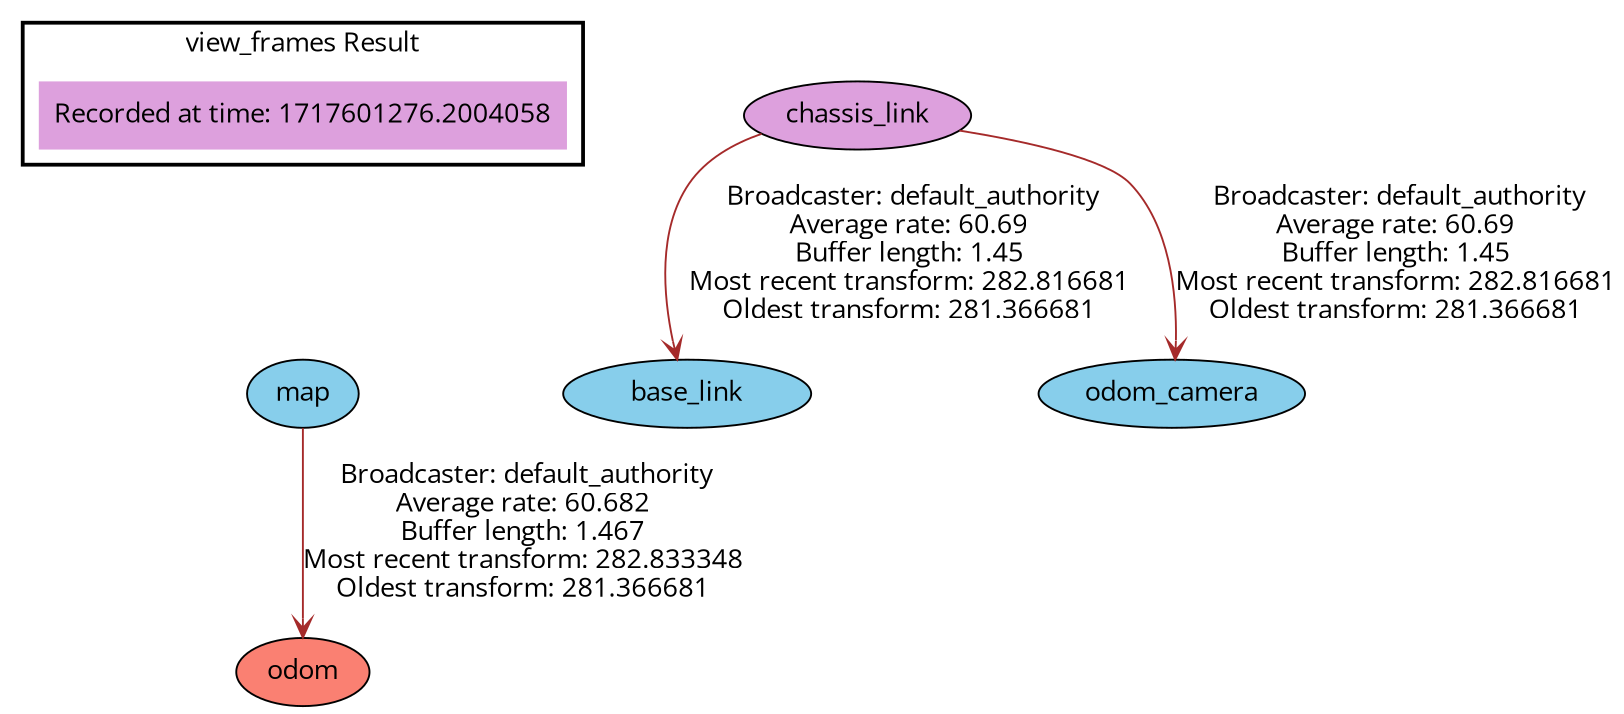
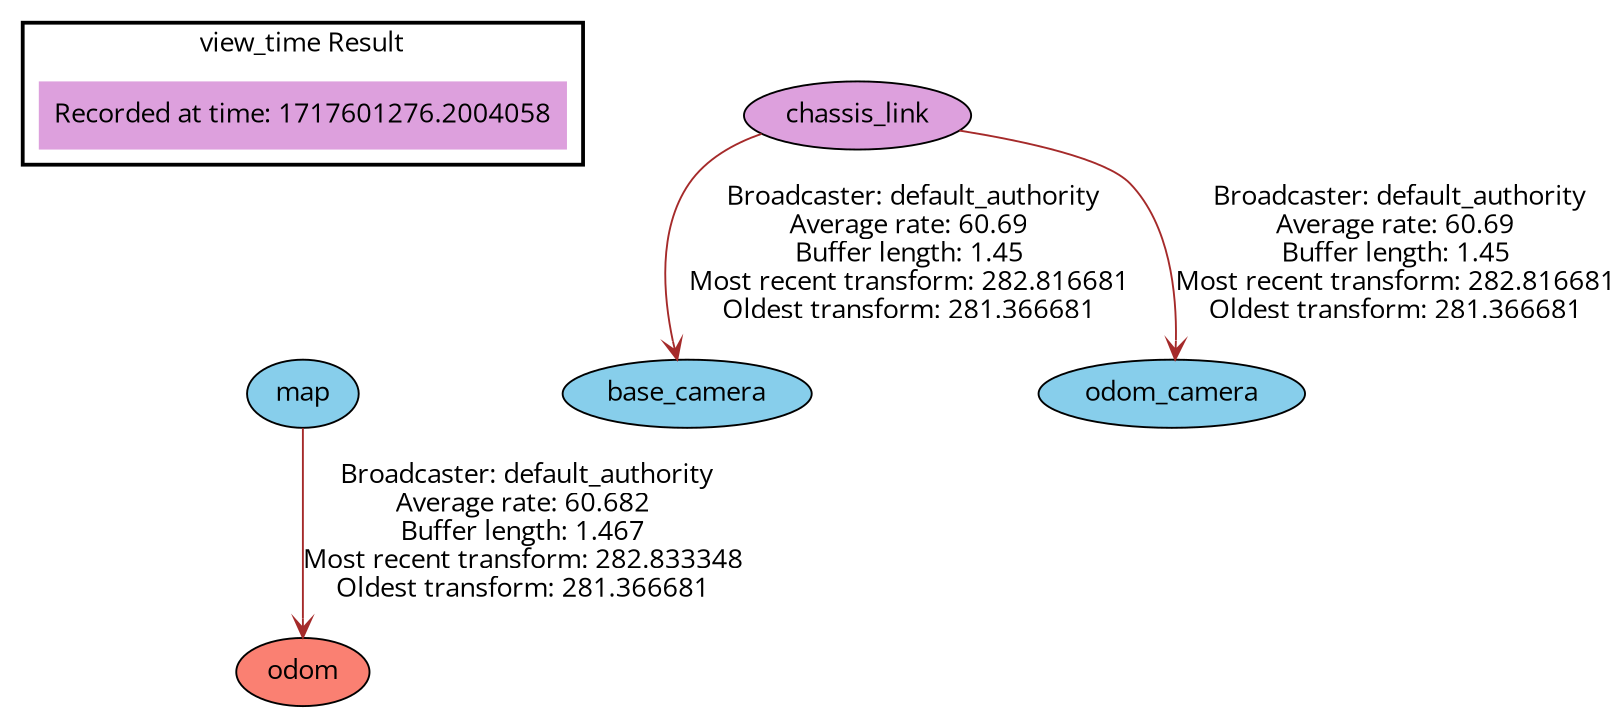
cluster "view_frames Result": label "view_frames Result" -> "view_time Result"
node "base_link": label "base_link" -> "base_camera"
